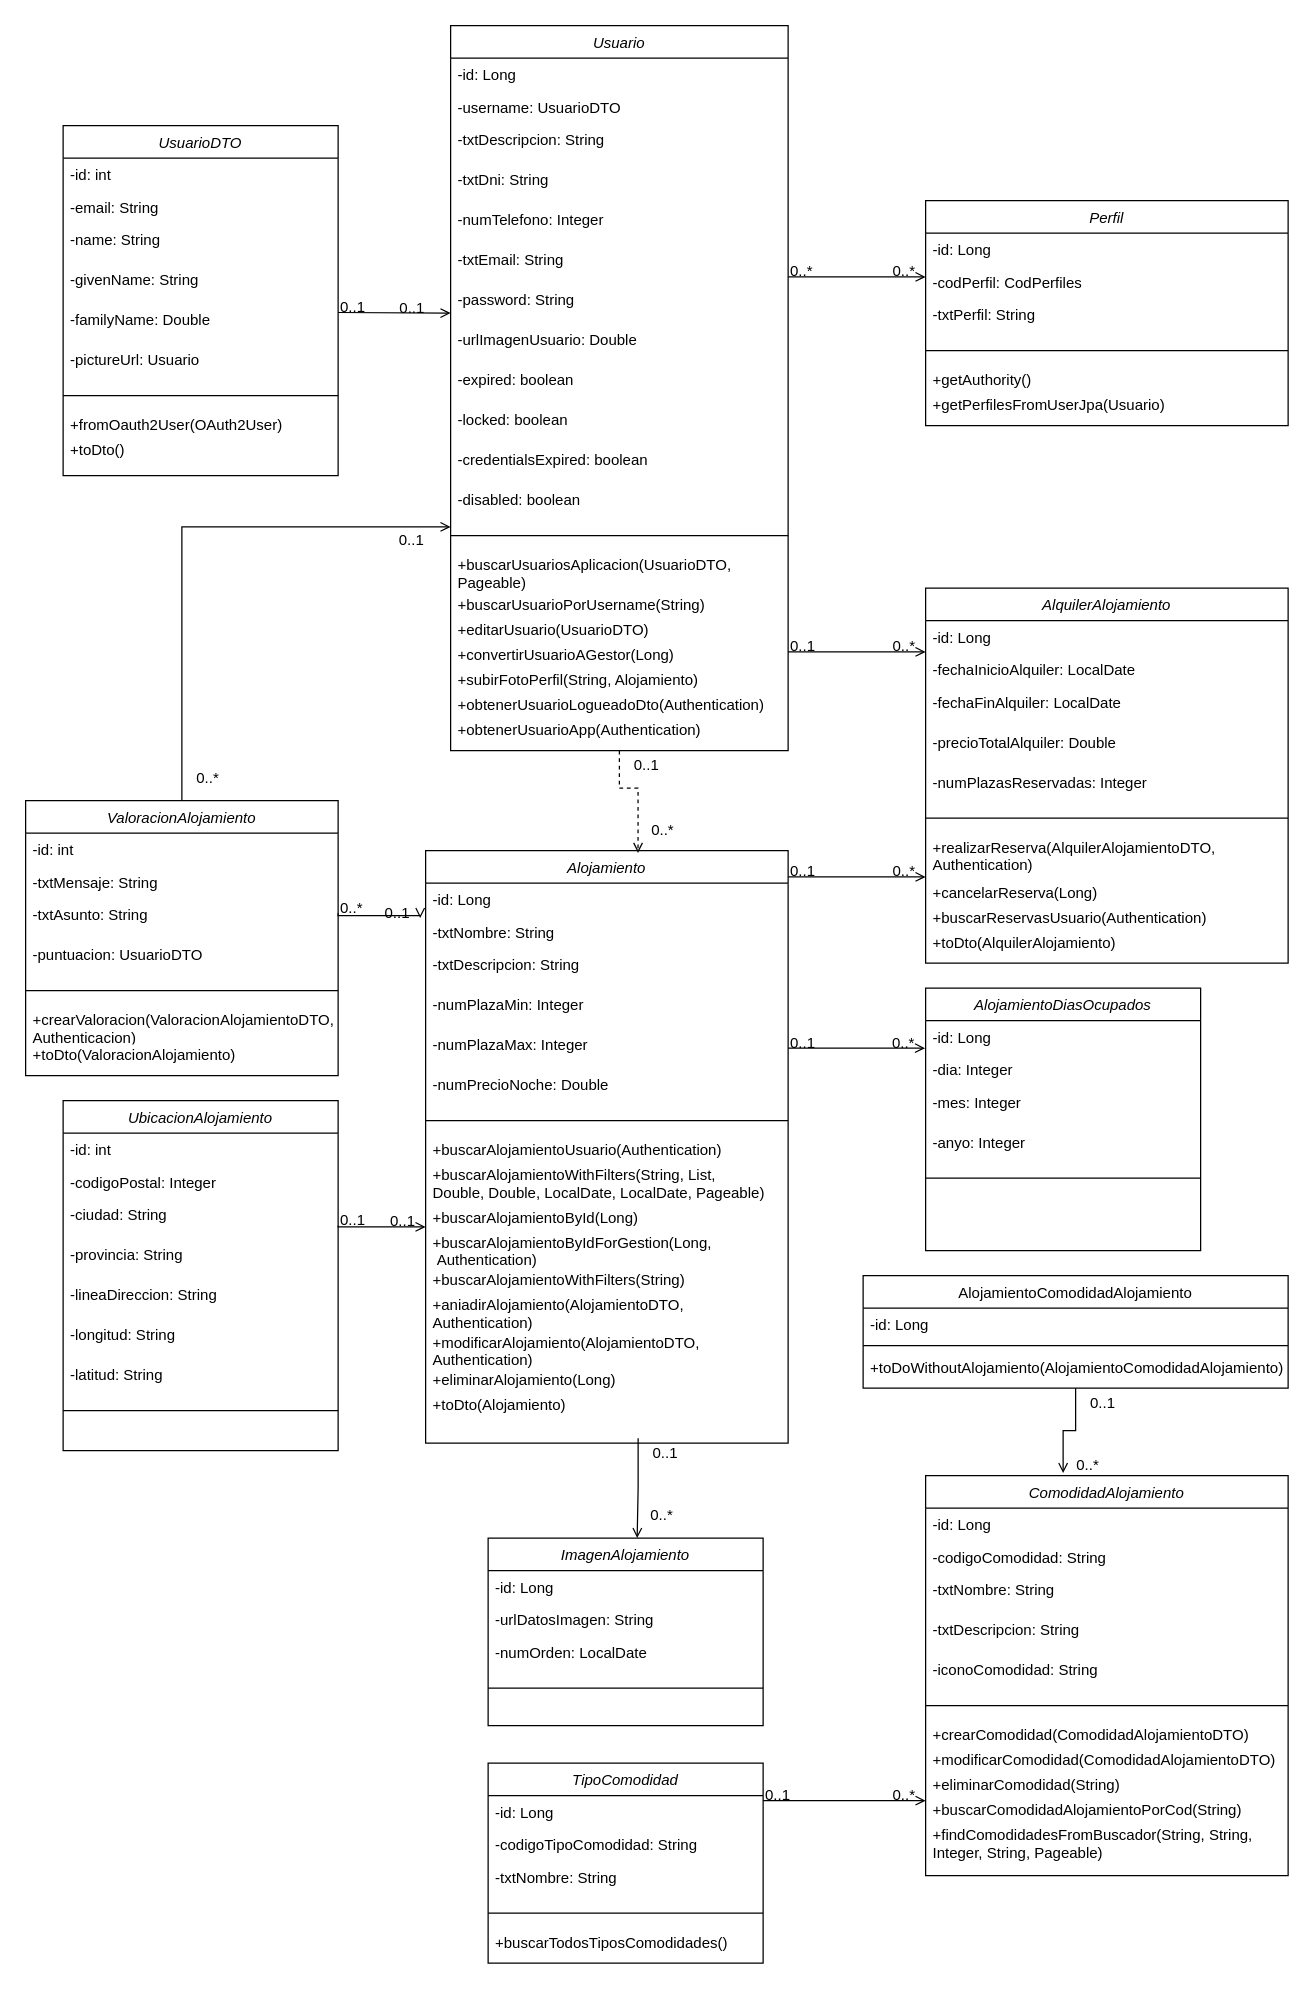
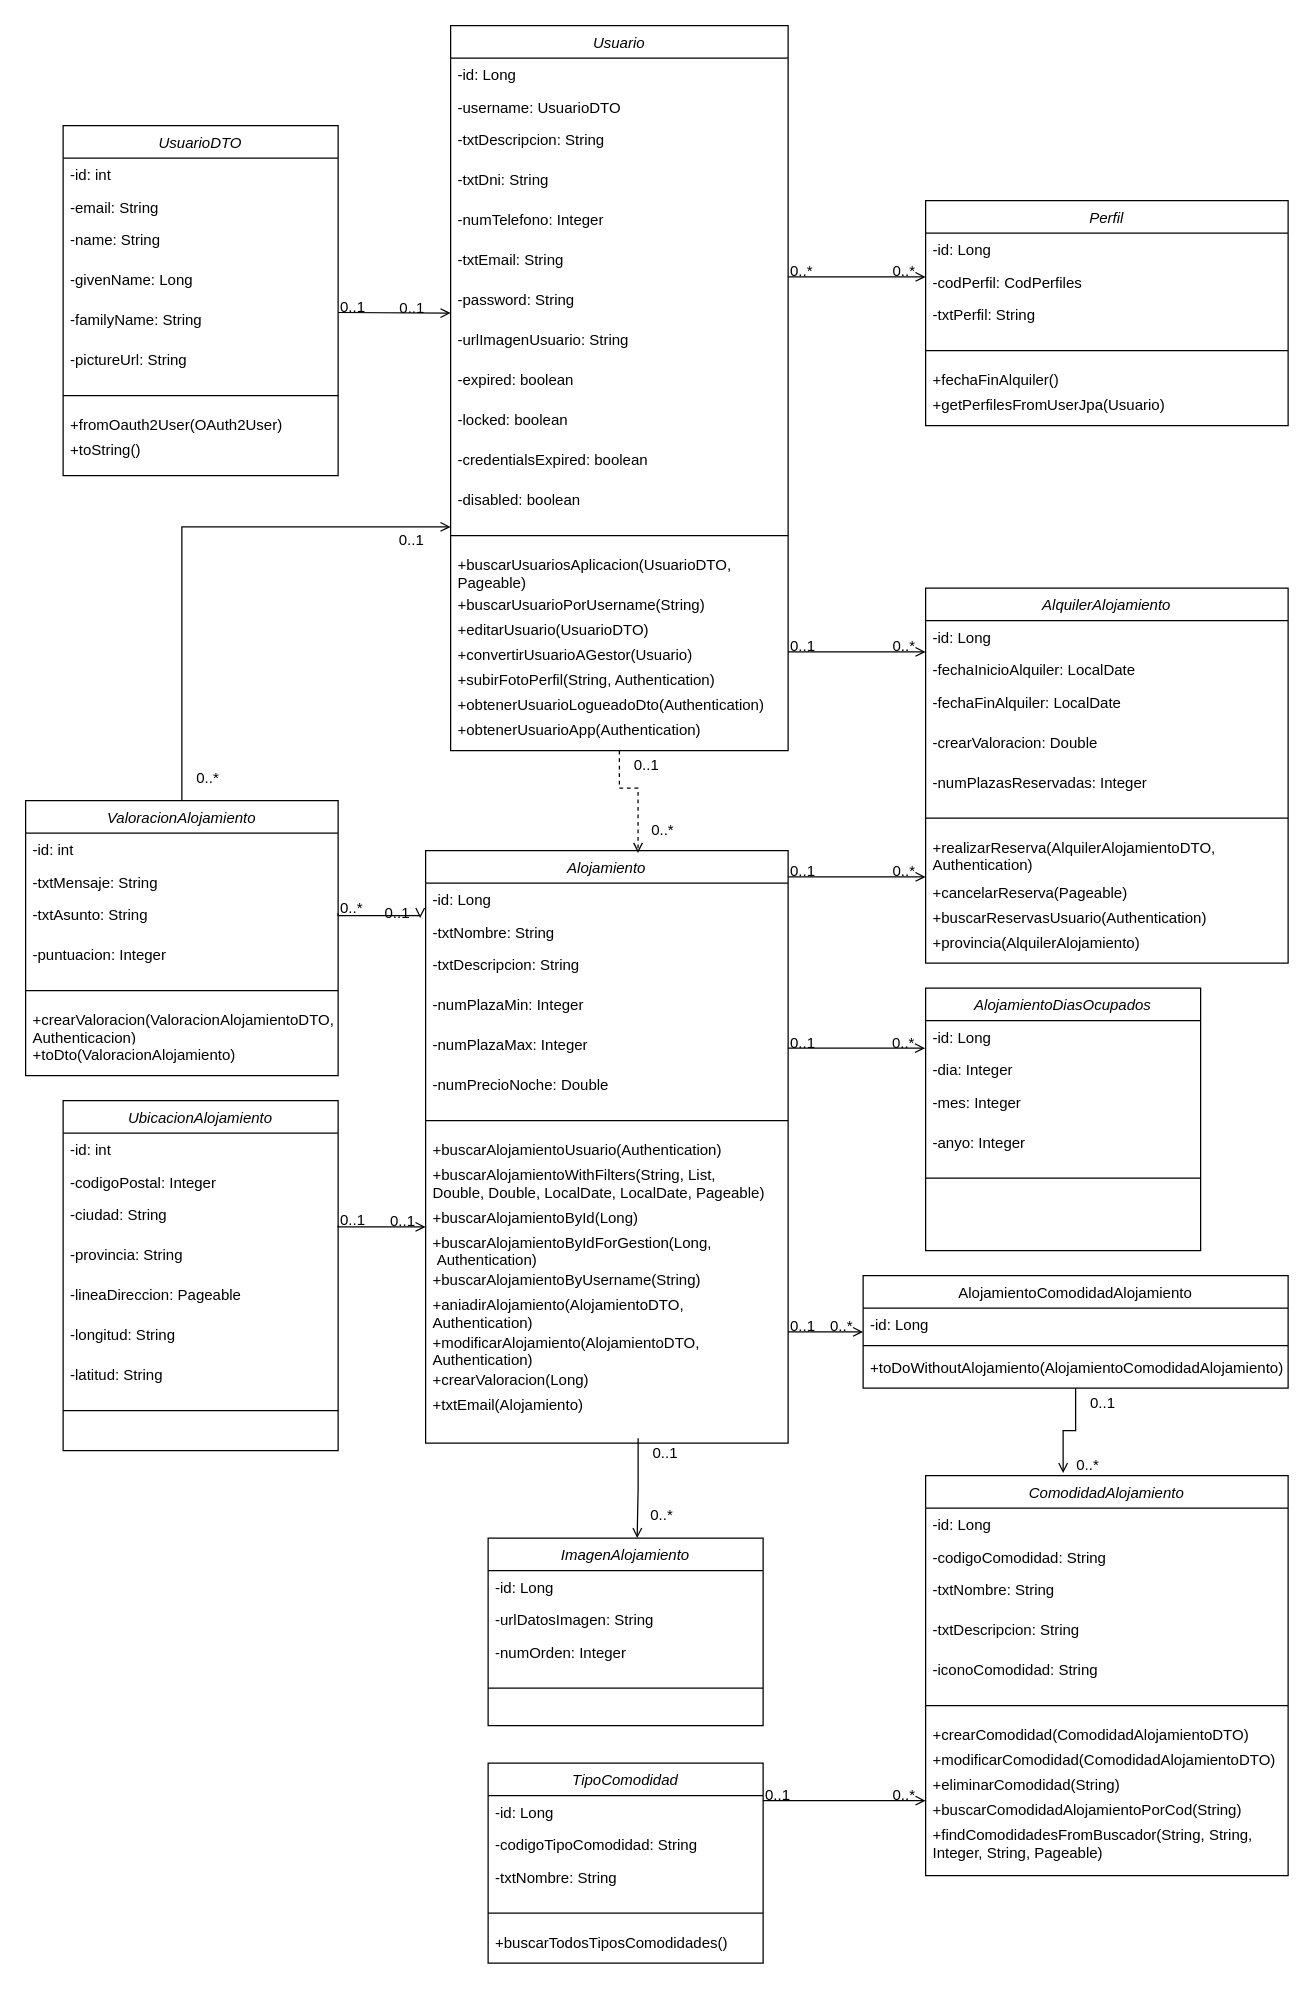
node "-givenName: String": label "-givenName: String" -> "-givenName: Long"
node "-familyName: Double": label "-familyName: Double" -> "-familyName: String"
node "-urlImagenUsuario: Double": label "-urlImagenUsuario: Double" -> "-urlImagenUsuario: String"
node "-pictureUrl: Usuario": label "-pictureUrl: Usuario" -> "-pictureUrl: String"
node "+getAuthority()": label "+getAuthority()" -> "+fechaFinAlquiler()"
node "+toDto()": label "+toDto()" -> "+toString()"
node "+convertirUsuarioAGestor(Long)": label "+convertirUsuarioAGestor(Long)" -> "+convertirUsuarioAGestor(Usuario)"
node "+subirFotoPerfil(String, Alojamiento)": label "+subirFotoPerfil(String, Alojamiento)" -> "+subirFotoPerfil(String, Authentication)"
node "-precioTotalAlquiler: Double": label "-precioTotalAlquiler: Double" -> "-crearValoracion: Double"
node "+cancelarReserva(Long)": label "+cancelarReserva(Long)" -> "+cancelarReserva(Pageable)"
node "+toDto(AlquilerAlojamiento)": label "+toDto(AlquilerAlojamiento)" -> "+provincia(AlquilerAlojamiento)"
node "-puntuacion: UsuarioDTO": label "-puntuacion: UsuarioDTO" -> "-puntuacion: Integer"
node "+buscarAlojamientoWithFilters(String)": label "+buscarAlojamientoWithFilters(String)" -> "+buscarAlojamientoByUsername(String)"
node "-lineaDireccion: String": label "-lineaDireccion: String" -> "-lineaDireccion: Pageable"
edge "Alojamiento" -> "AlojamientoComodidadAlojamiento": added, labels "0..1", "0..*"
node "+eliminarAlojamiento(Long)": label "+eliminarAlojamiento(Long)" -> "+crearValoracion(Long)"
node "+toDto(Alojamiento)": label "+toDto(Alojamiento)" -> "+txtEmail(Alojamiento)"
node "-numOrden: LocalDate": label "-numOrden: LocalDate" -> "-numOrden: Integer"
